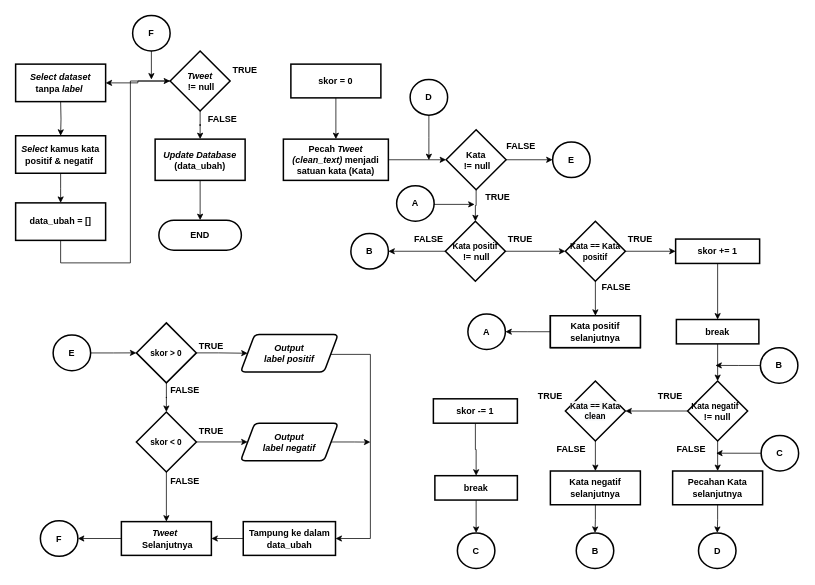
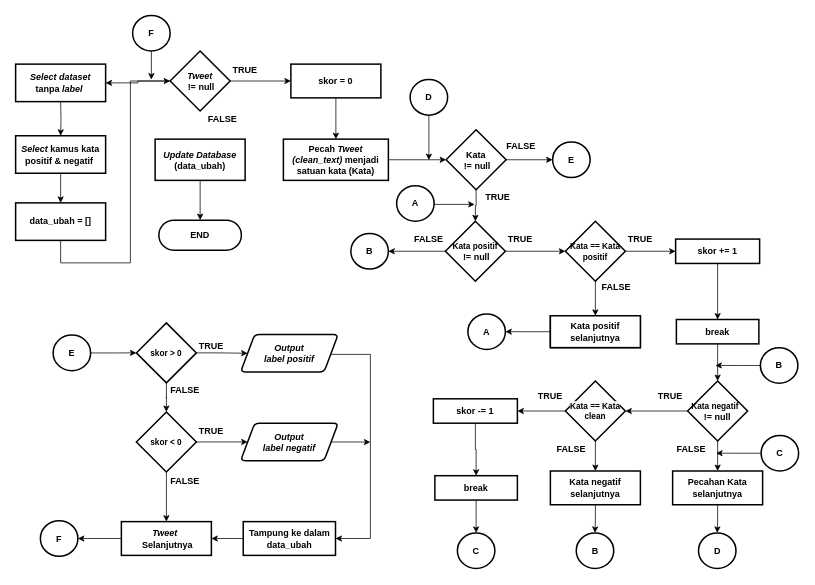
edge "Tweet != null" -> "Update Database (data_ubah)": now "Tweet != null" -> "skor = 0"
node "skor -= 1": shape rounded rectangle -> rectangle
edge "Kata == Kata clean" -> "skor -= 1": added
